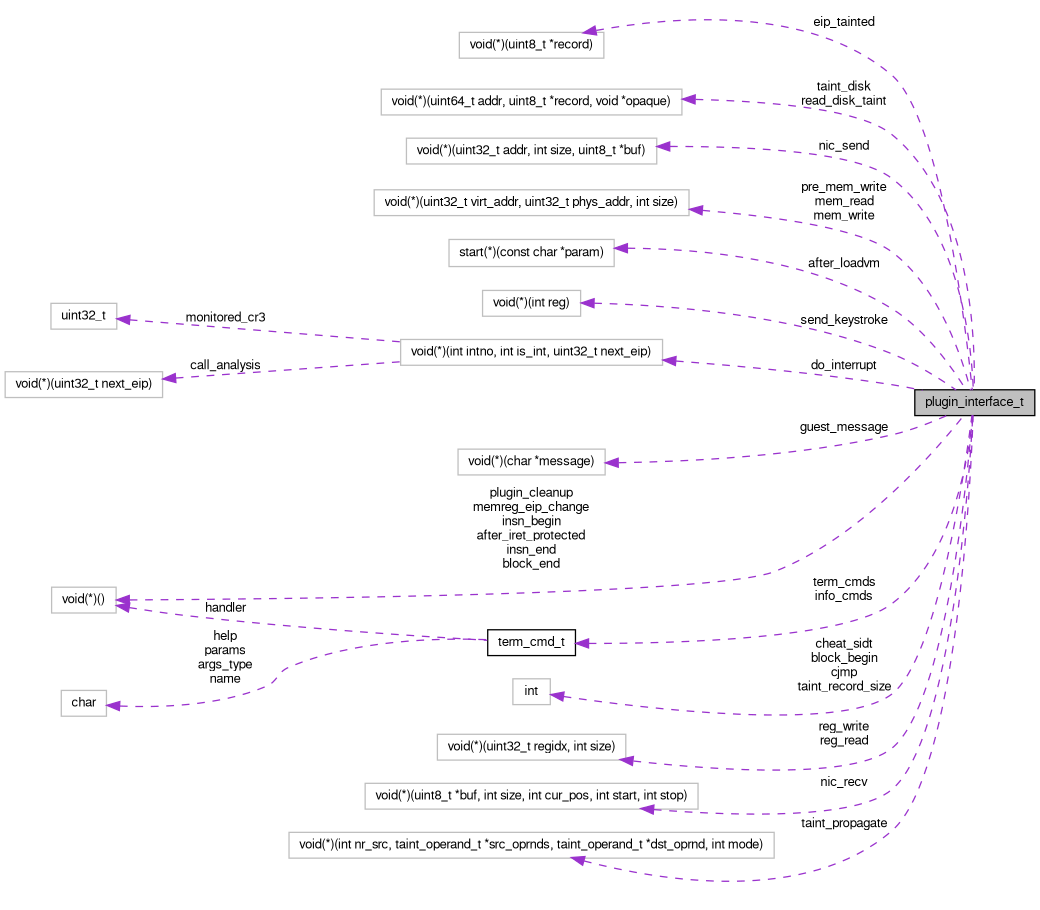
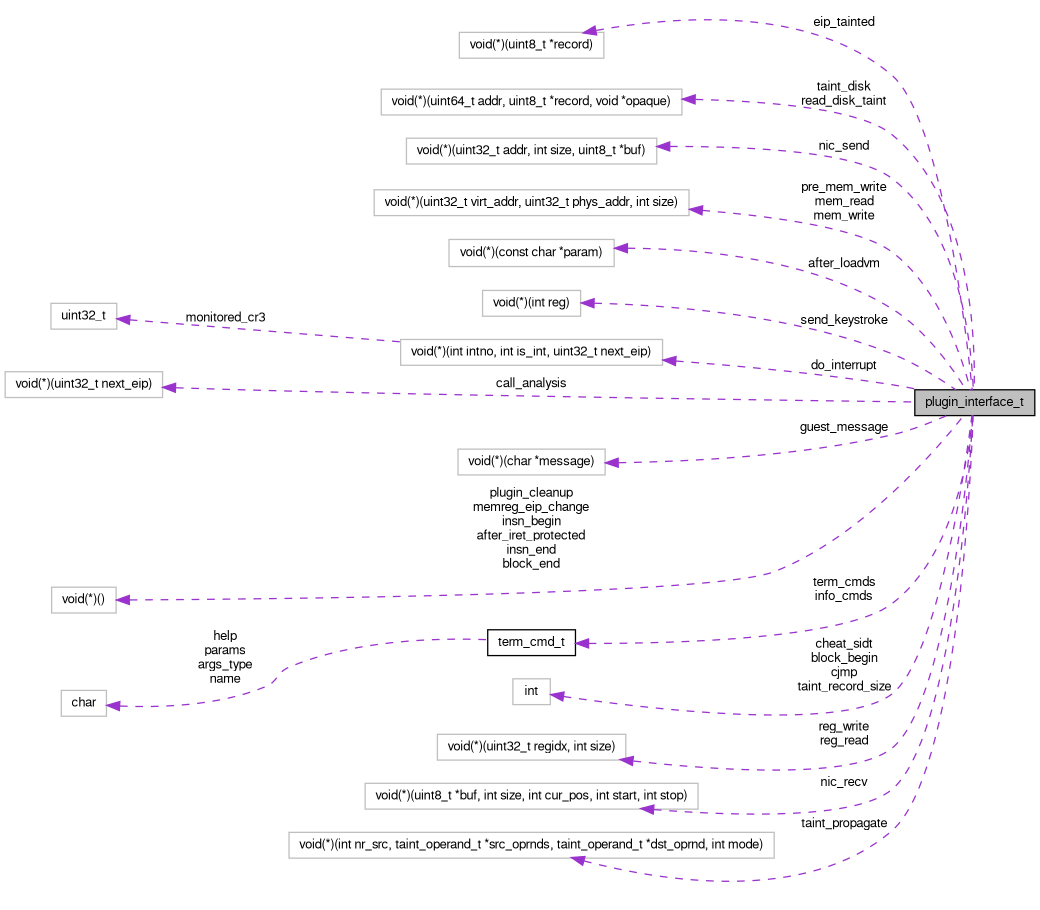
node "start(*)(const char *param)": label "start(*)(const char *param)" -> "void(*)(const char *param)"
edge "void(*)(int intno, int is_int, uint32_t next_eip)" -> "void(*)(uint32_t next_eip)": now "plugin_interface_t" -> "void(*)(uint32_t next_eip)"
edge "term_cmd_t" -> "void(*)()": removed, label "handler"
